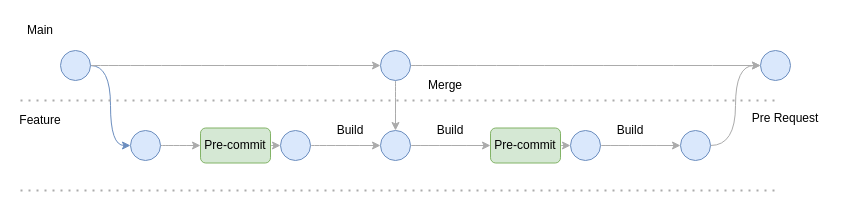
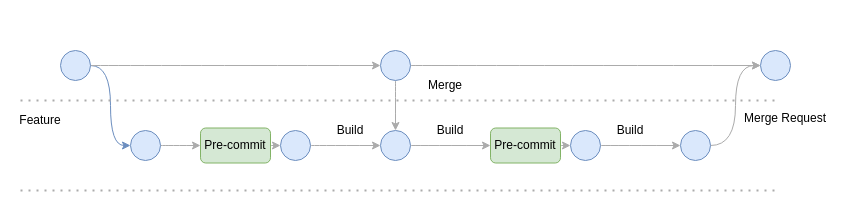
node "Main": removed
node "Pre Request": label "Pre Request" -> "Merge Request"
